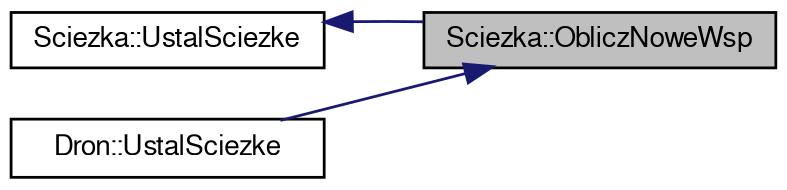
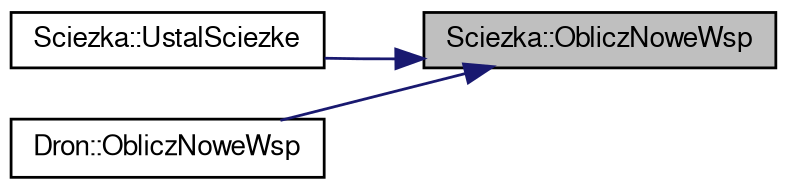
edge "Sciezka::ObliczNoweWsp" -> "Sciezka::UstalSciezke": reversed
node "Dron::UstalSciezke": label "Dron::UstalSciezke" -> "Dron::ObliczNoweWsp"
